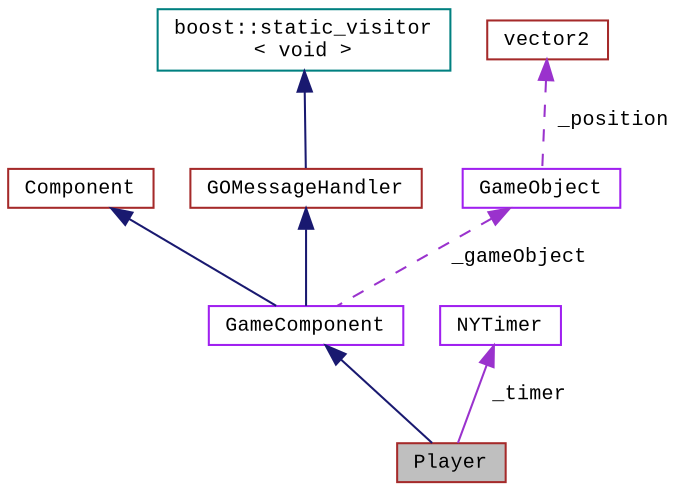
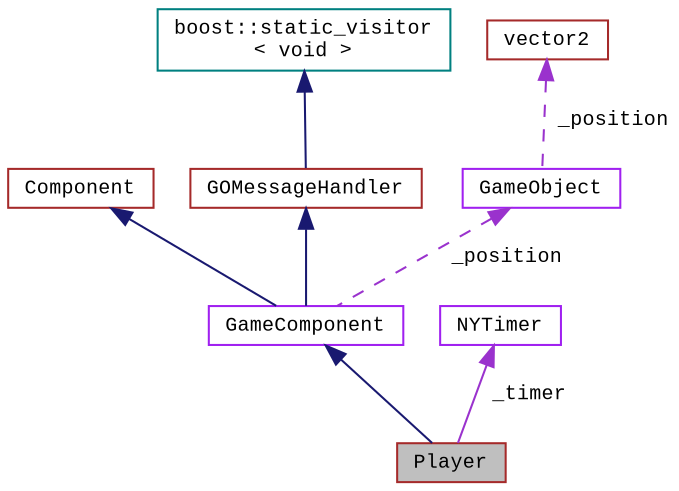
edge "GameComponent" -> "GameObject": label " _gameObject" -> " _position"
